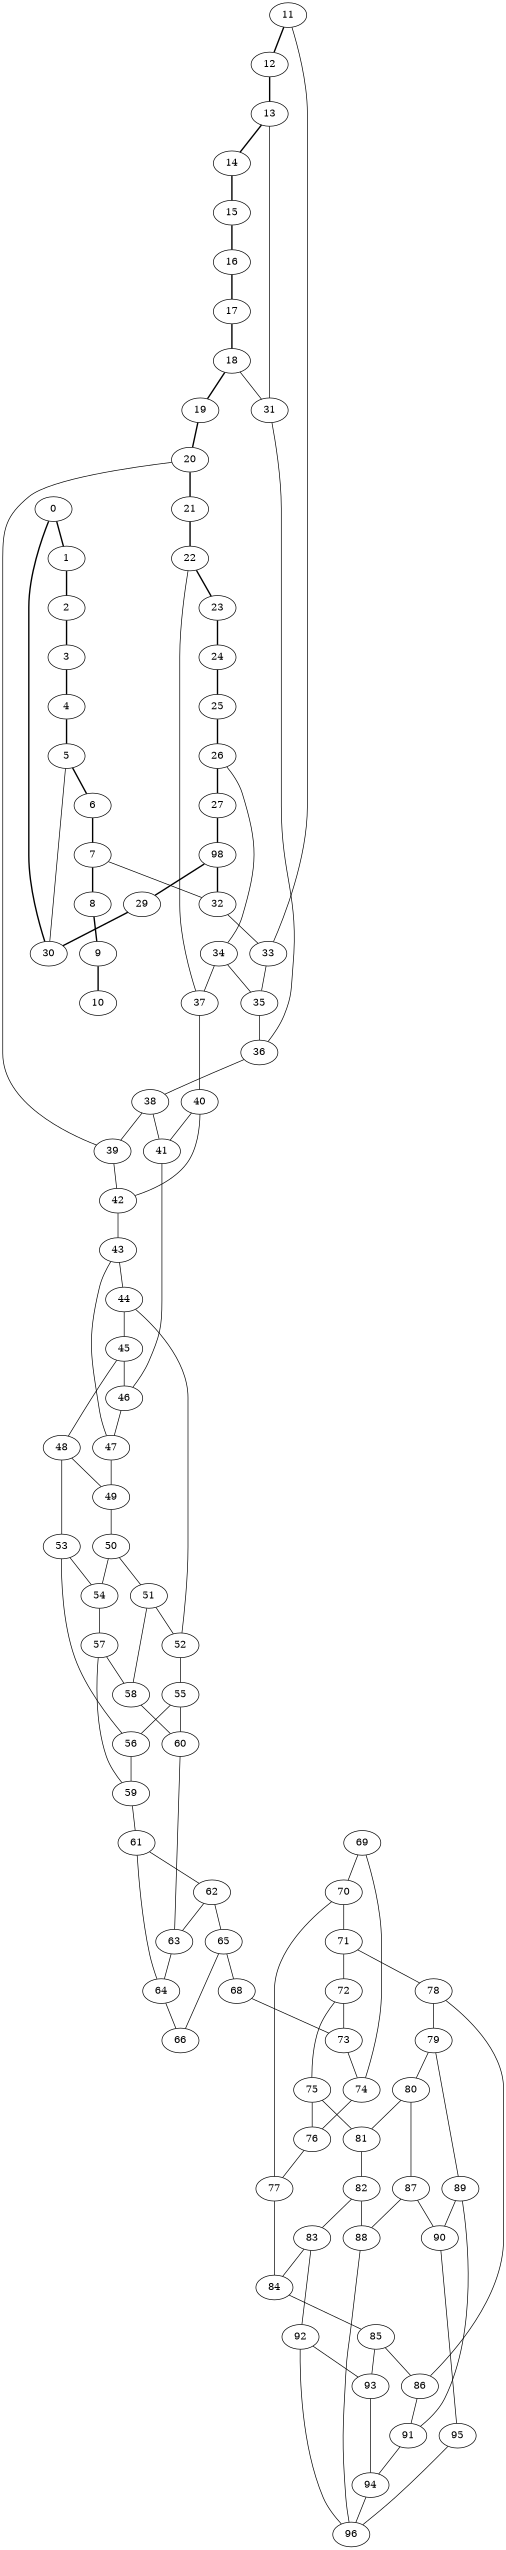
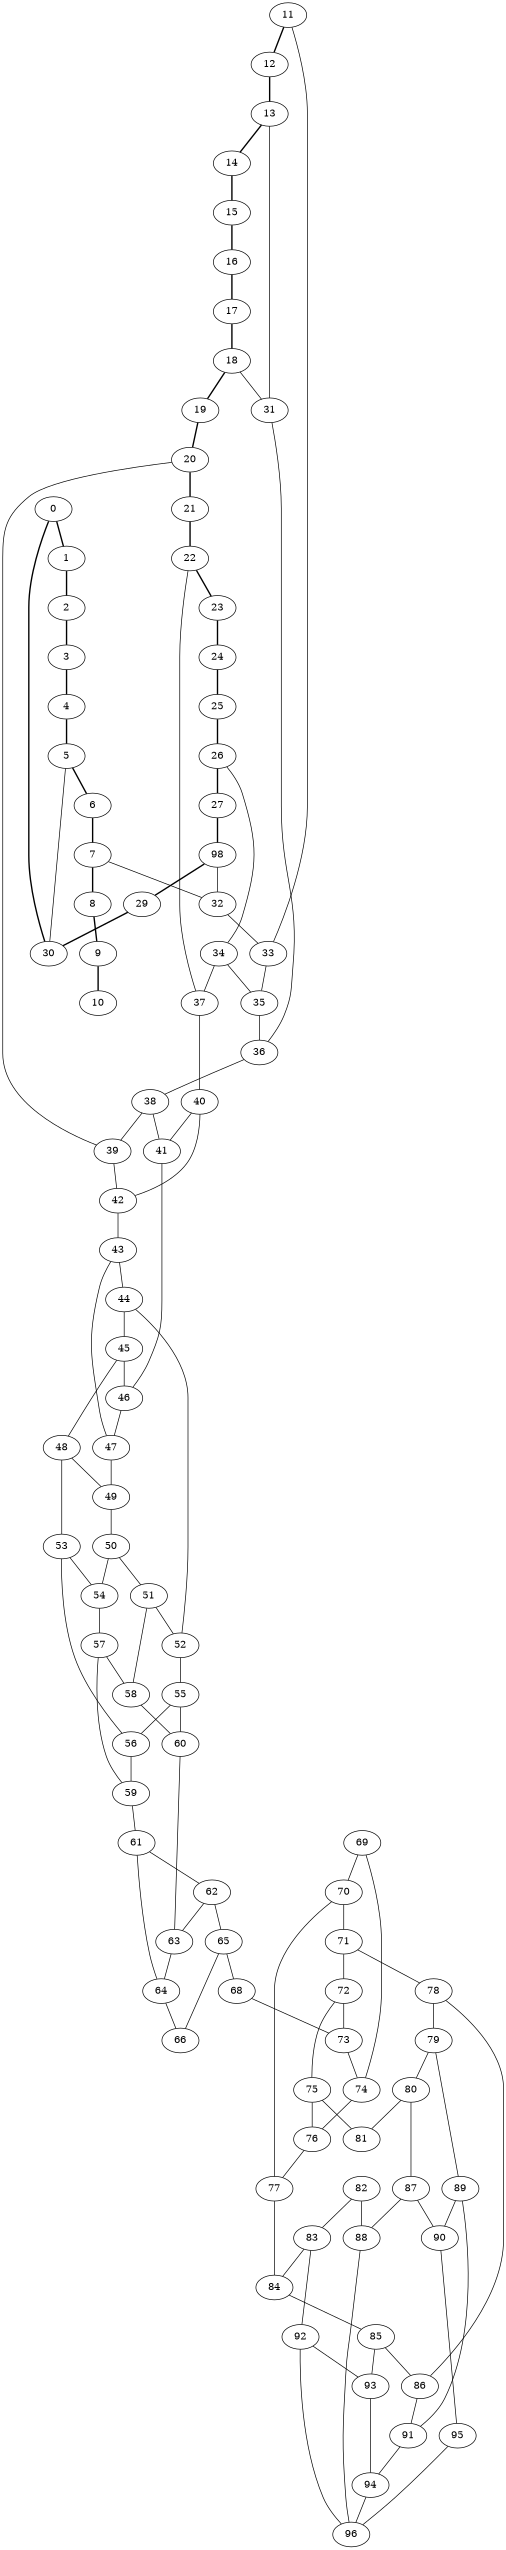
edge "98" -- "32": style bold -> solid
edge "81" -- "82": removed
